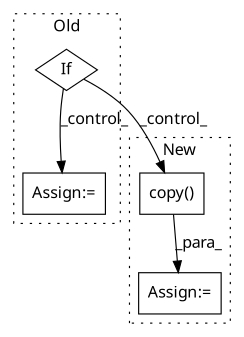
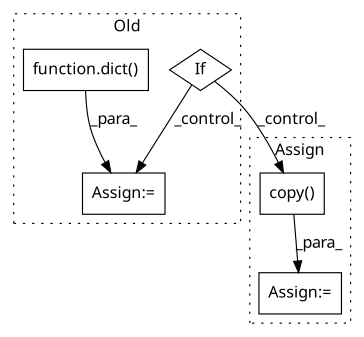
node "function.dict()": added
cluster "New": label "New" -> "Assign"
